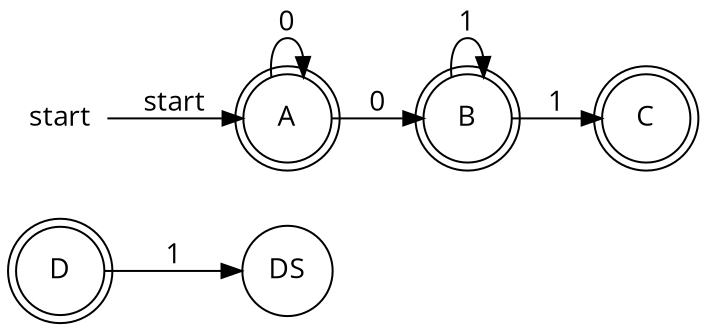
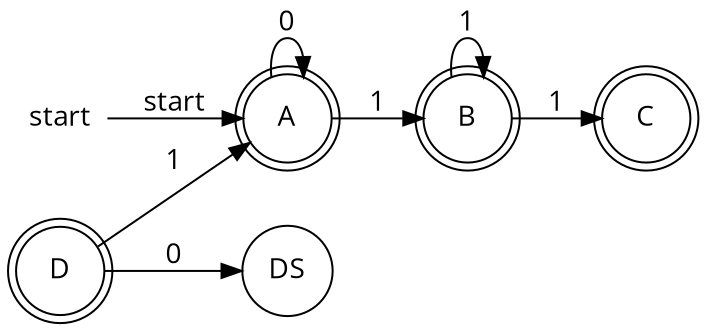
edge "A" -> "B": label "0" -> "1"
edge "D" -> "A": added, label "1"
edge "D" -> "DS": label "1" -> "0"
